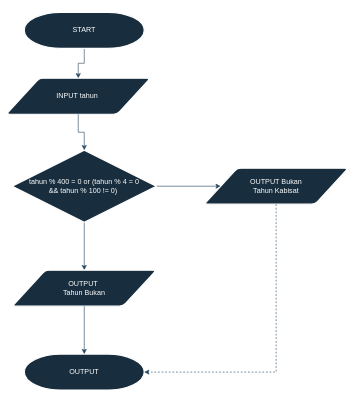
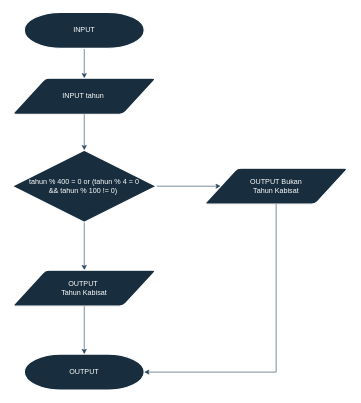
node "START": label "START" -> "INPUT"
node "INPUT tahun": moved (78, 96) -> (84, 96)
node "OUTPUT Tahun Bukan": label "OUTPUT Tahun Bukan" -> "OUTPUT Tahun Kabisat"
edge "OUTPUT Bukan Tahun Kabisat" -> "OUTPUT": style dashed -> solid
